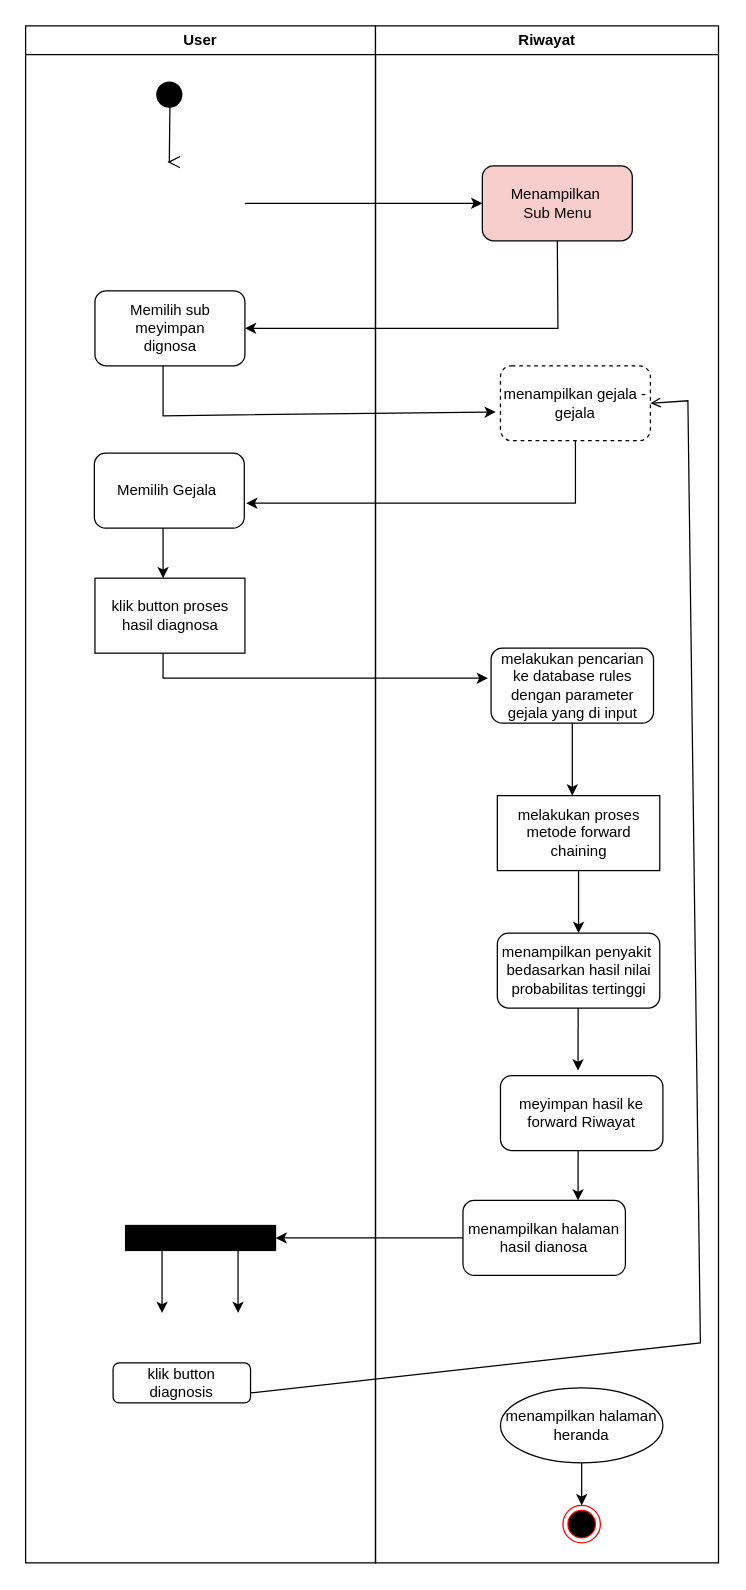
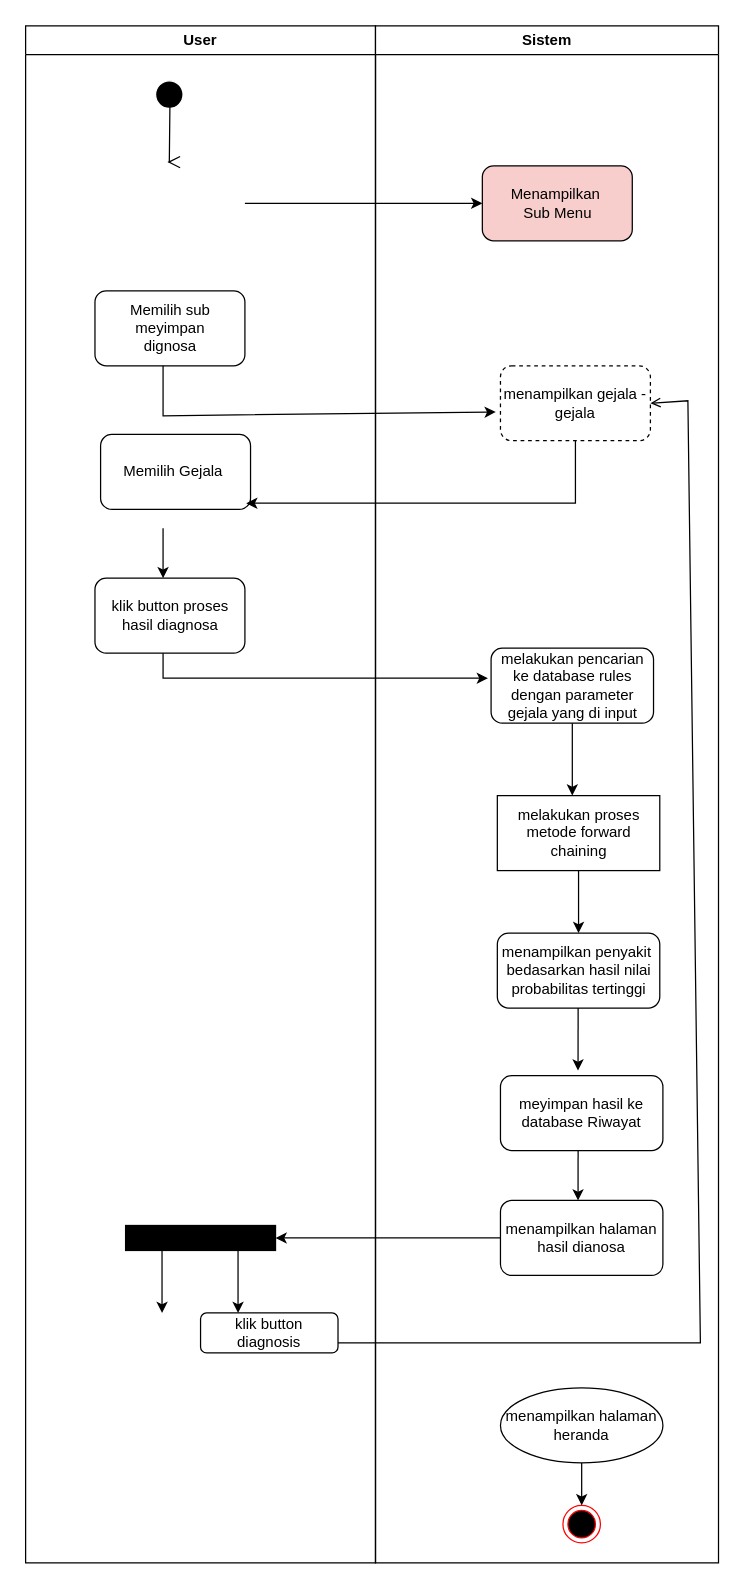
node "Riwayat": label "Riwayat" -> "Sistem"
edge "Menampilkan Sub Menu" -> "Memilih sub meyimpan dignosa": removed
node "Memilih Gejala": moved (169, 491) -> (176, 472)
node "klik button proses hasil diagnosa": shape rectangle -> rounded rectangle
node "meyimpan hasil ke forward Riwayat": label "meyimpan hasil ke forward Riwayat" -> "meyimpan hasil ke database Riwayat"
node "menampilkan halaman hasil dianosa": moved (544, 1238) -> (582, 1238)
node "klik button diagnosis": moved (182, 1383) -> (269, 1333)
